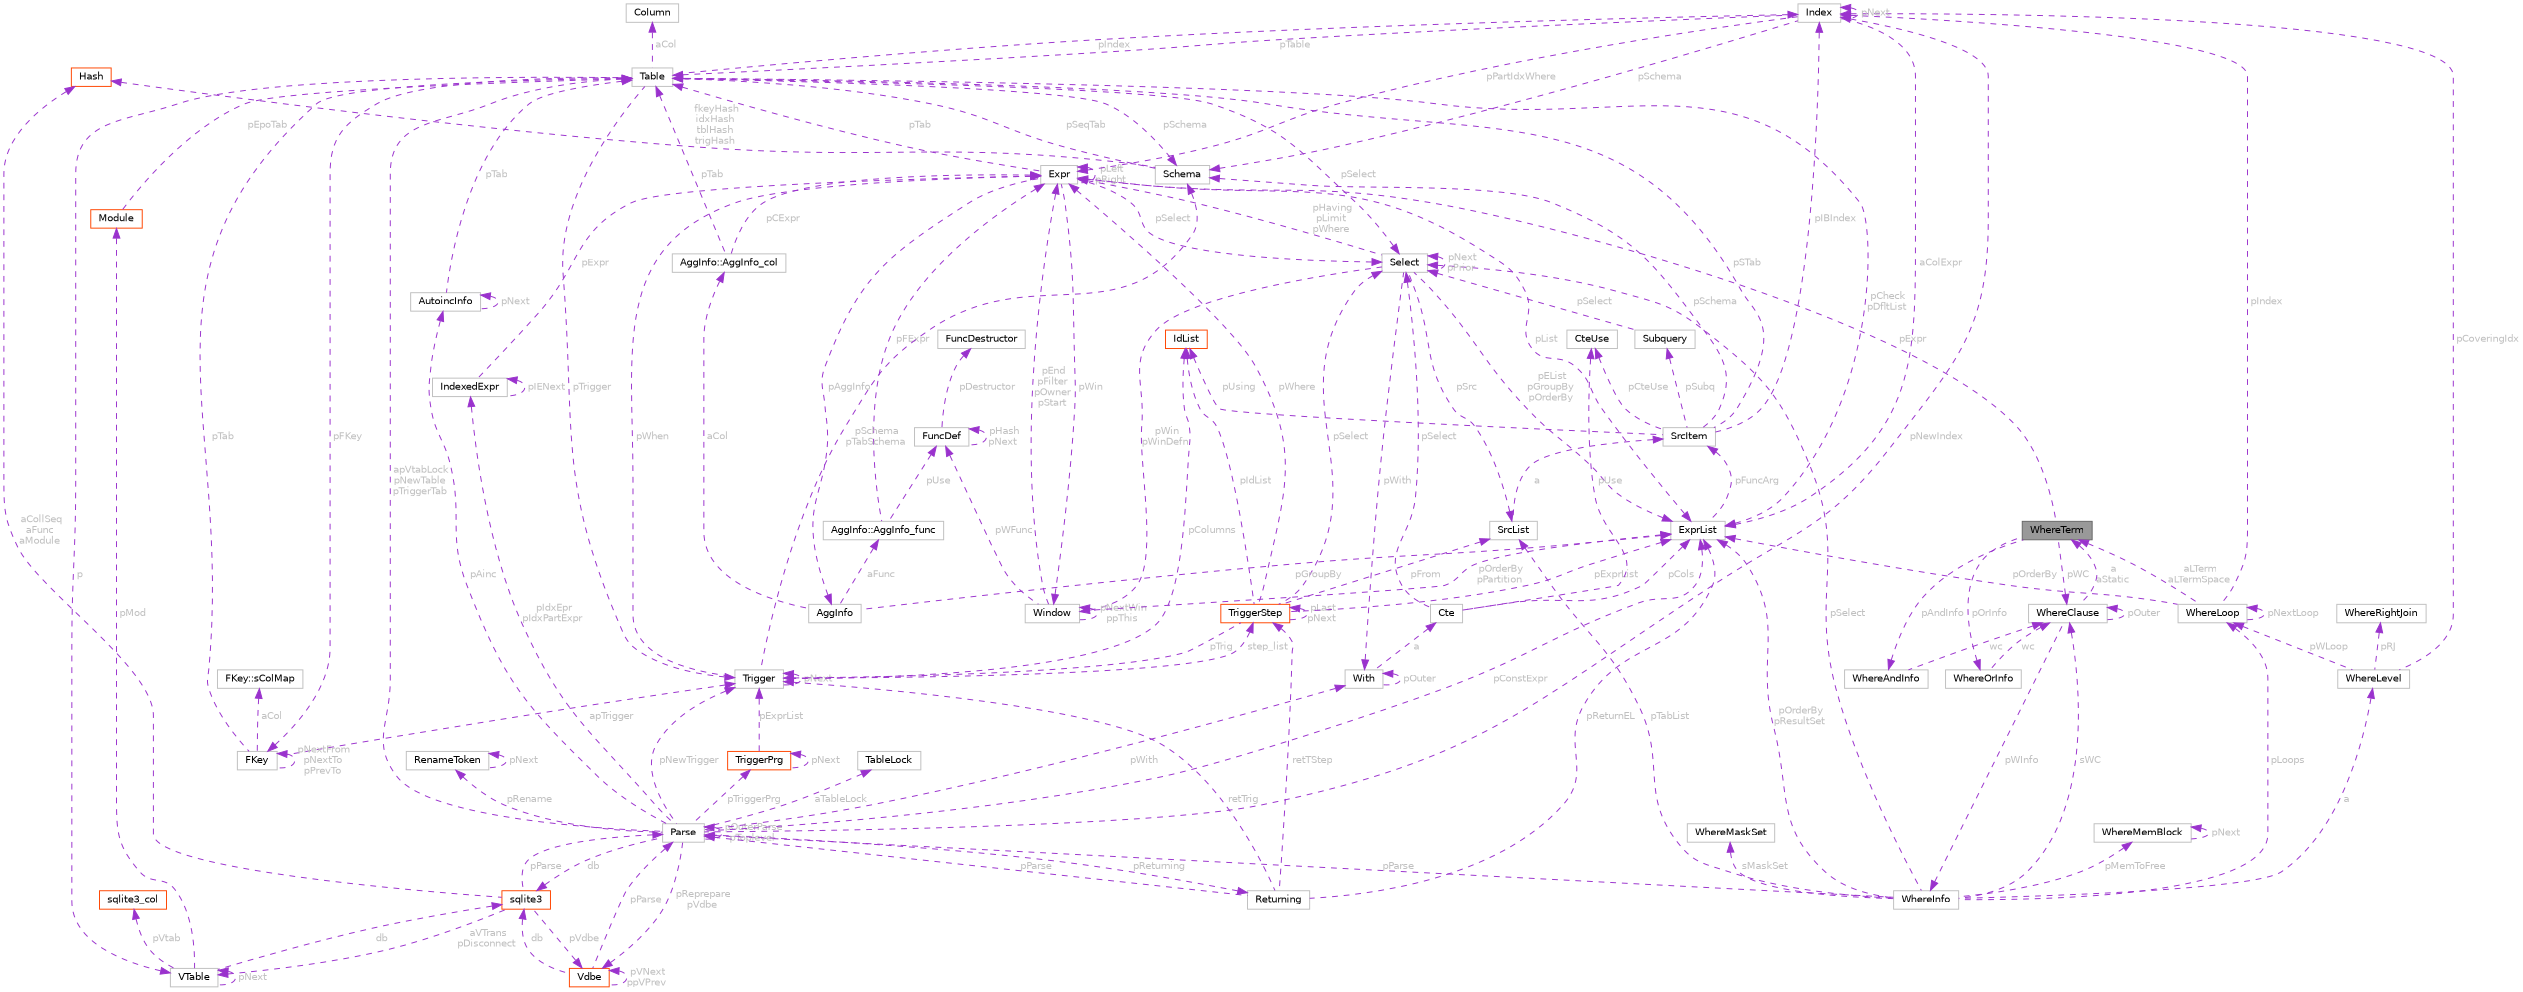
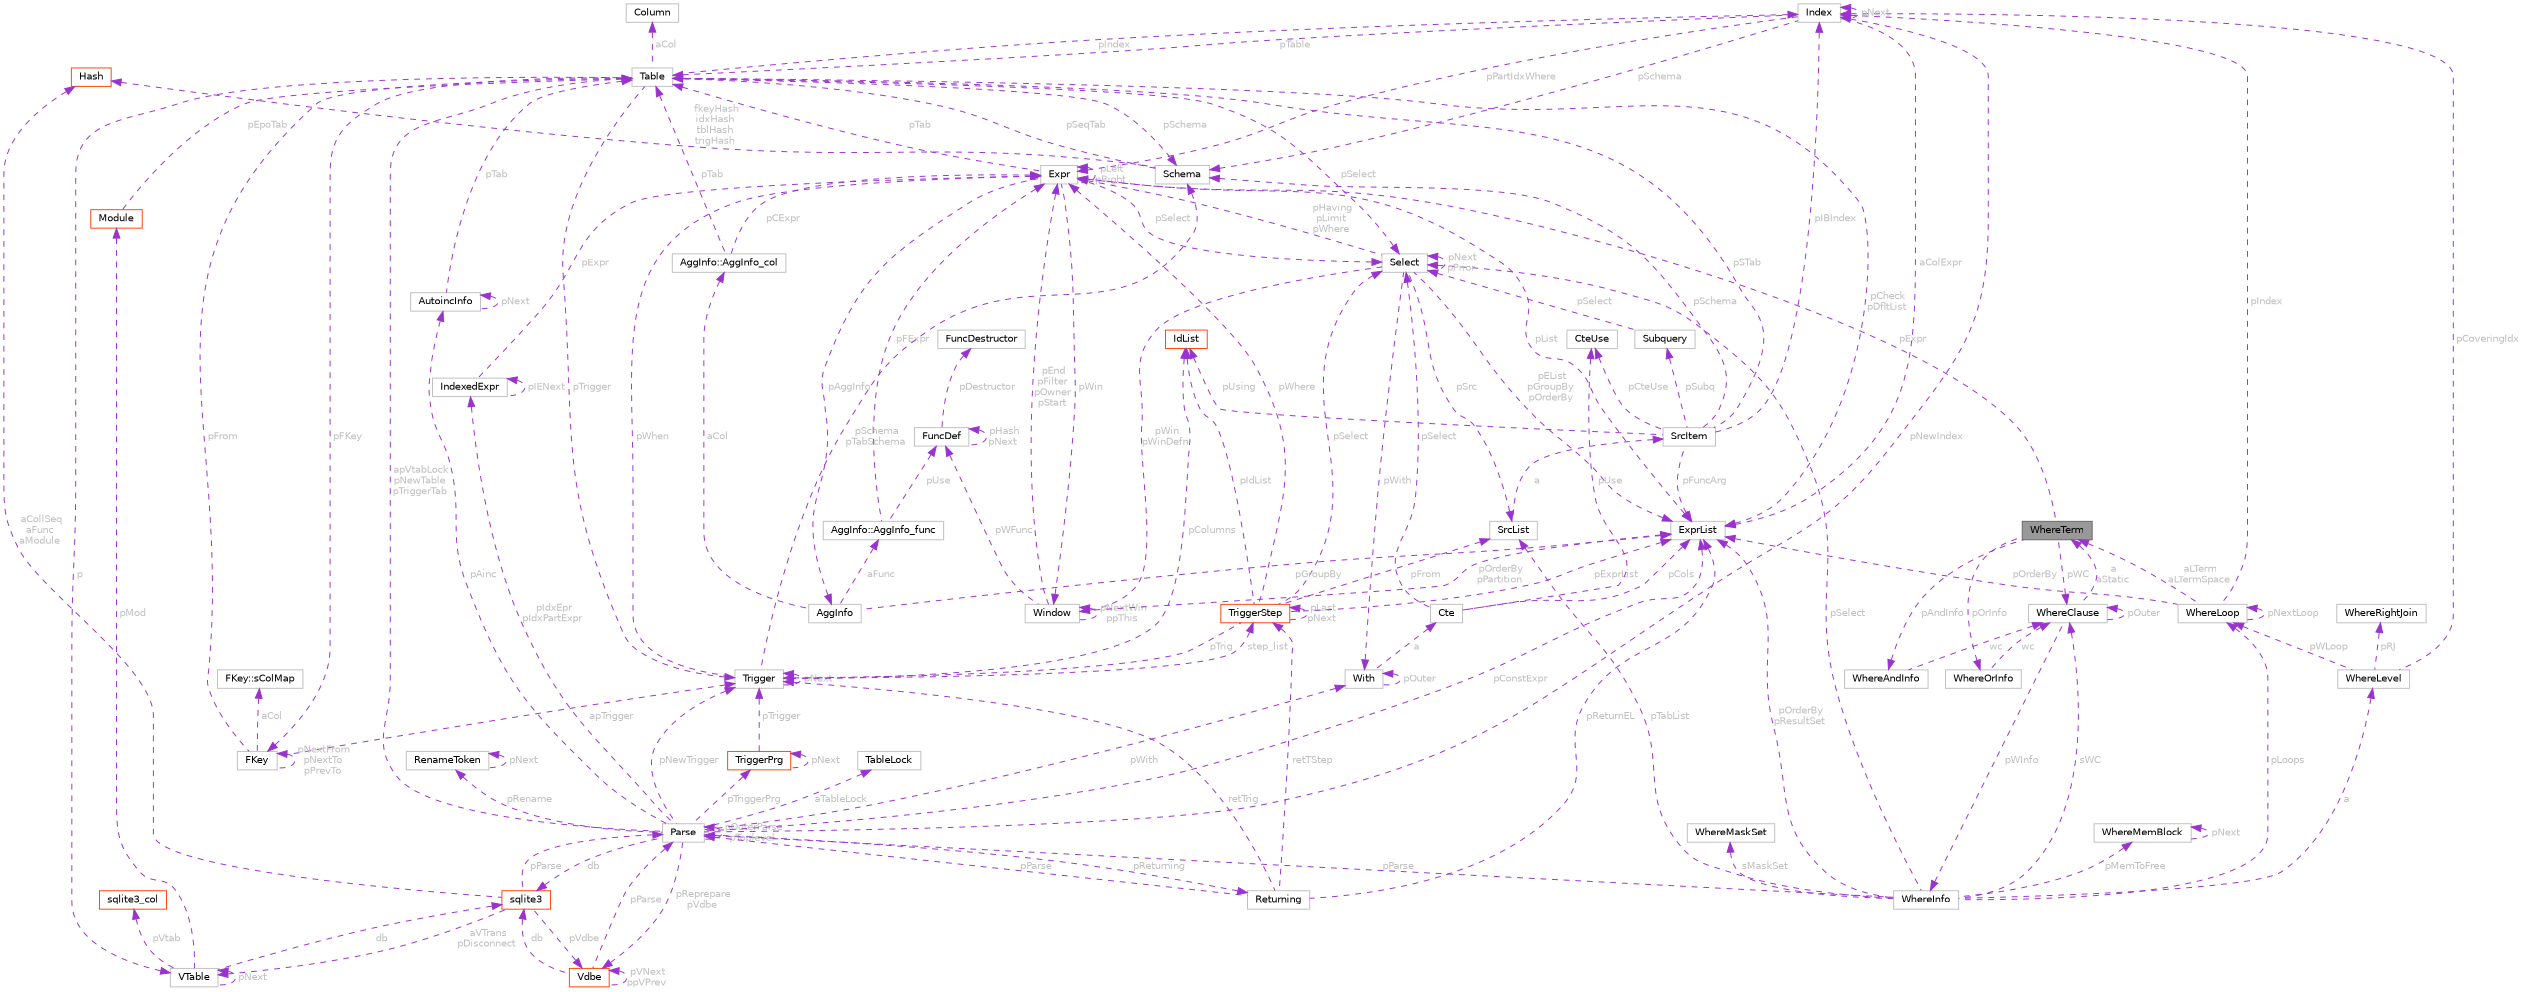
edge "FKey" -> "Table": label " pTab" -> " pFrom"
edge "ExprList" -> "SrcItem": reversed
edge "TriggerPrg" -> "Trigger": label " pExprList" -> " pTrigger"
